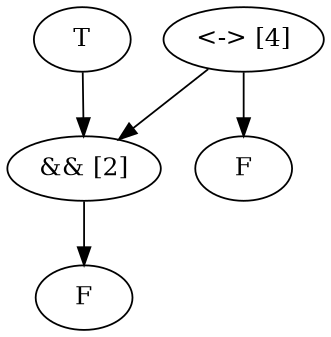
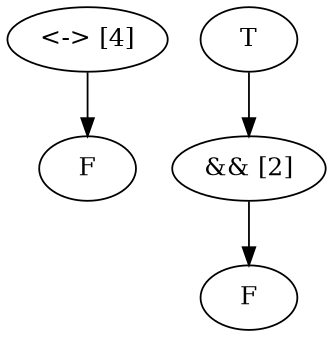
edge "<-> [4]" -> "&& [2]": removed
